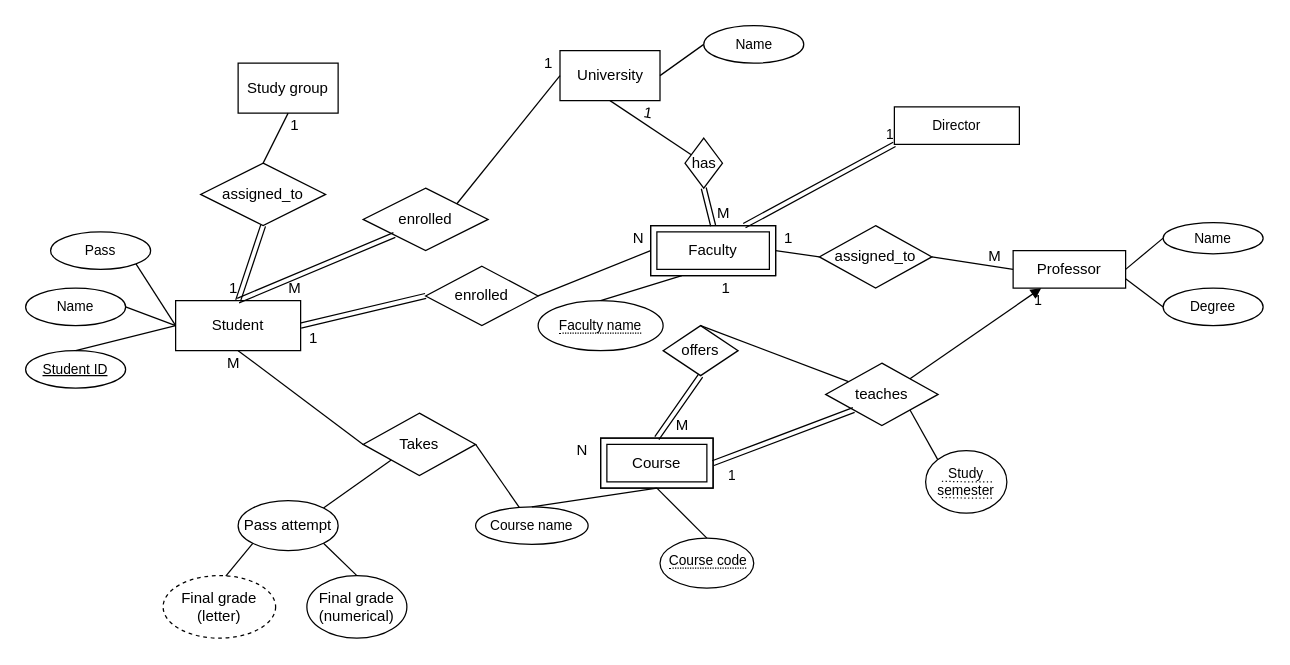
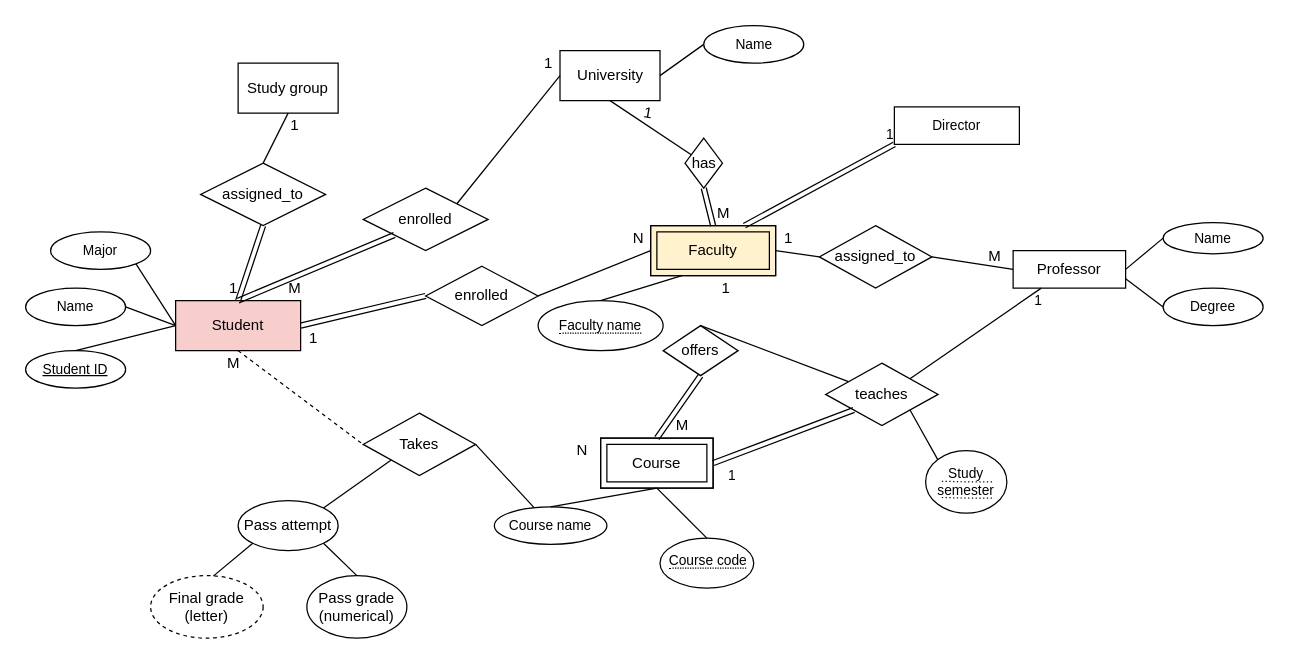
node "Pass": label "Pass" -> "Major"
node "Faculty": fillcolor #ffffff -> #fff2cc
edge "teaches" -> "Professor": arrowhead block -> none
node "Student": fillcolor #ffffff -> #f8cecc
edge "Student" -- "Takes": style solid -> dashed
node "Course name": moved (532, 526) -> (551, 526)
node "Final grade (letter)": moved (219, 607) -> (207, 607)
node "Final grade (numerical)": label "Final grade (numerical)" -> "Pass grade (numerical)"
